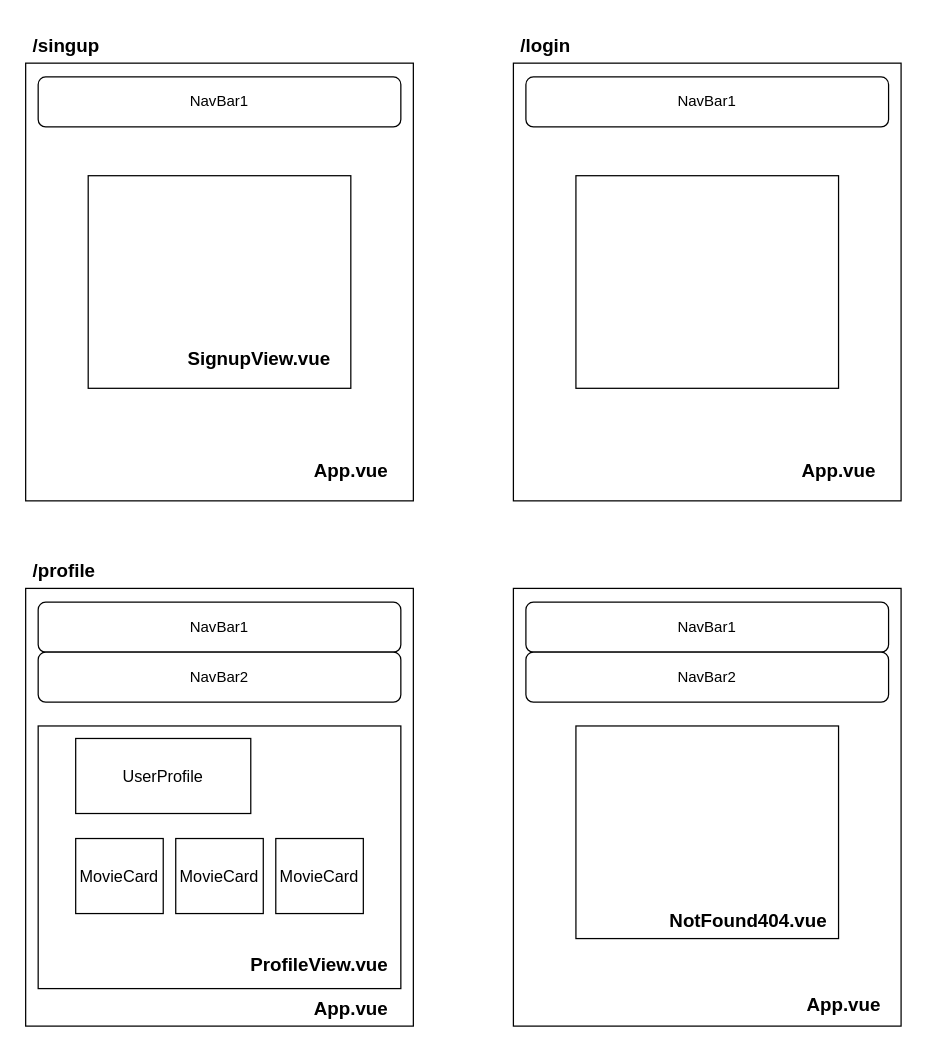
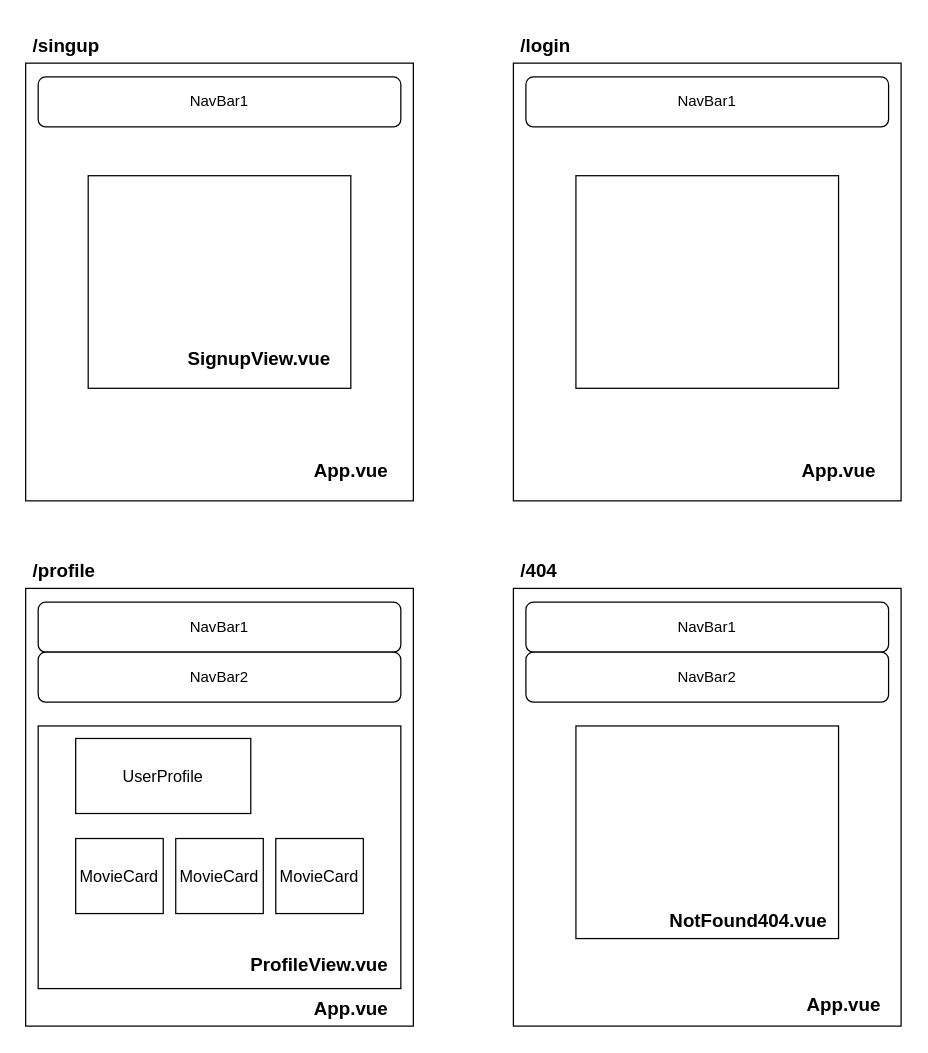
node "/404": added
